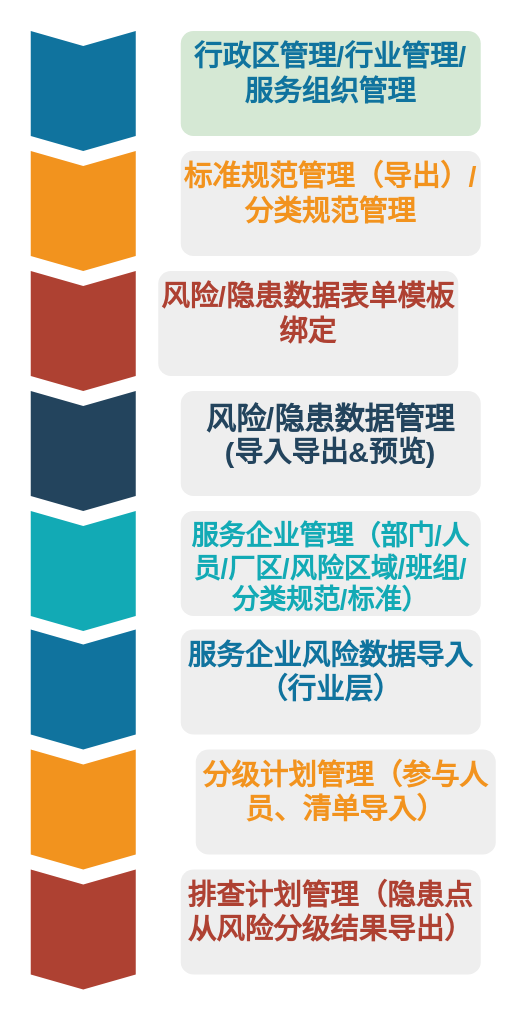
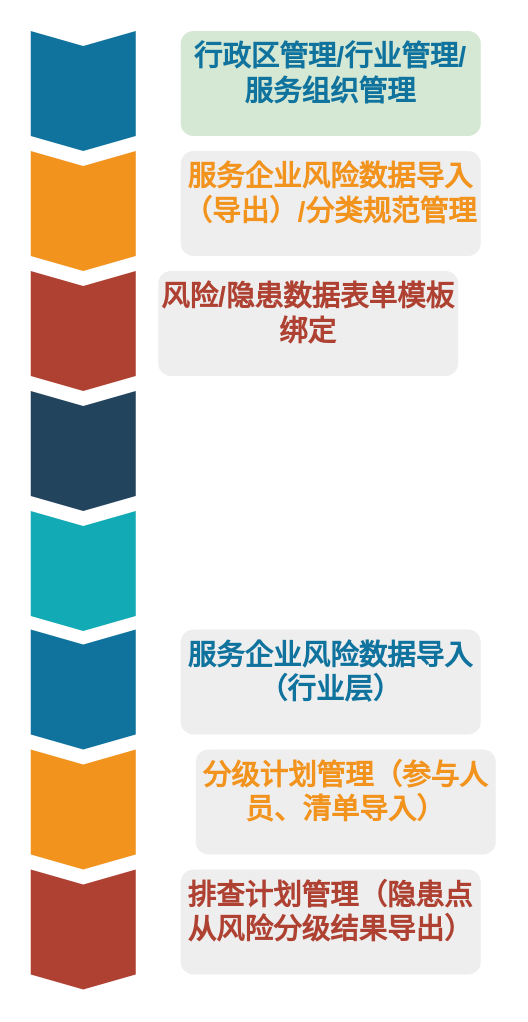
node "标准规范管理（导出）/分类规范管理": label "标准规范管理（导出）/分类规范管理" -> "服务企业风险数据导入（导出）/分类规范管理"
node "风险/隐患数据管理 (导入导出&预览)": removed
node "服务企业管理（部门/人员/厂区/风险区域/班组/分类规范/标准）": removed
